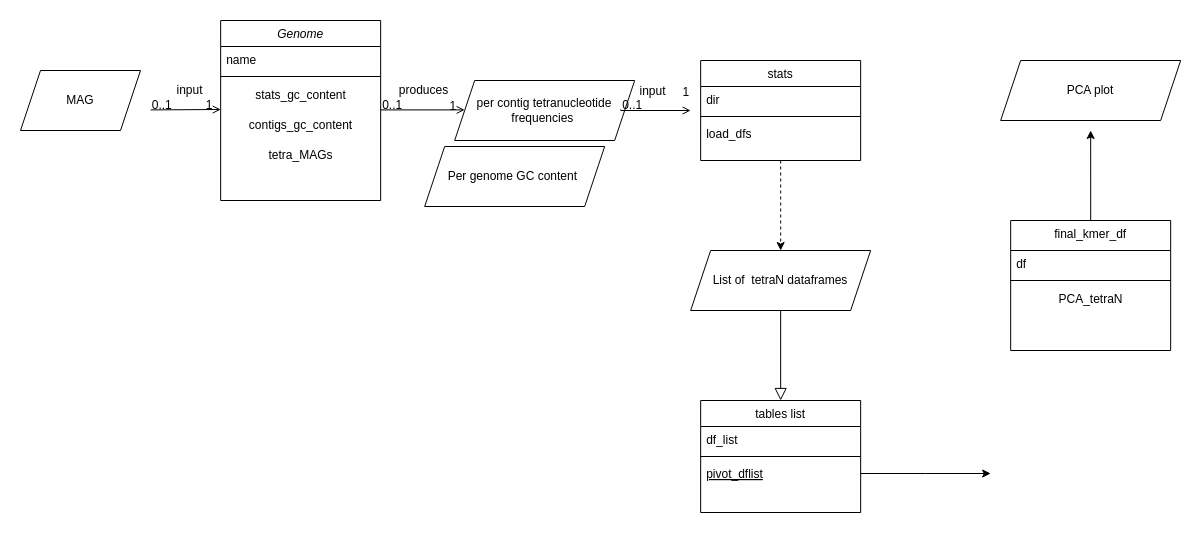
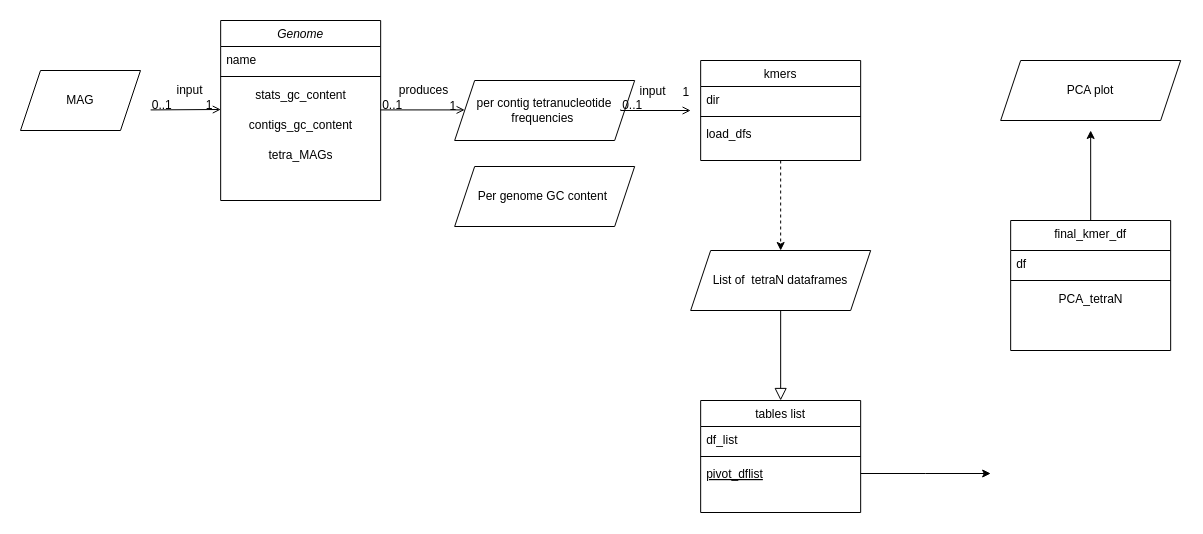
node "stats": label "stats" -> "kmers"
node "Per genome GC content": moved (515, 177) -> (545, 197)
